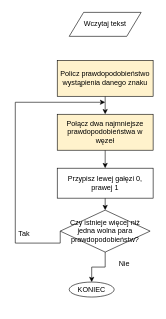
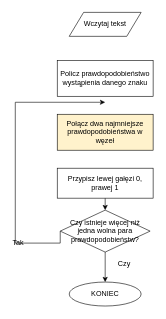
node "Policz prawdopodobieństwo wystąpienia danego znaku": fillcolor #fff2cc -> #ffffff
edge "Policz prawdopodobieństwo wystąpienia danego znaku" -> "Połącz dwa najmniejsze prawdopodobieństwa w węzeł": removed
edge "Połącz dwa najmniejsze prawdopodobieństwa w węzeł" -> "Przypisz lewej gałęzi 0, prawej 1": removed
node "Tak": moved (24, 234) -> (18, 243)
node "Nie": label "Nie" -> "Czy"
node "KONIEC": size 45x15 -> 72x24
